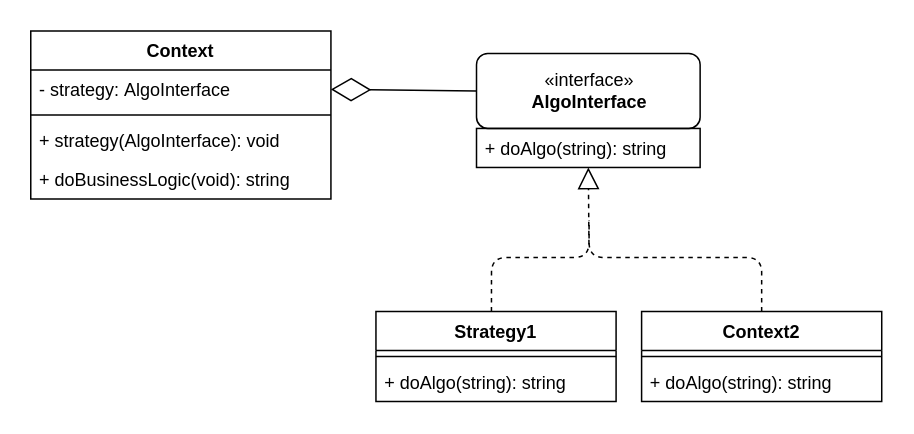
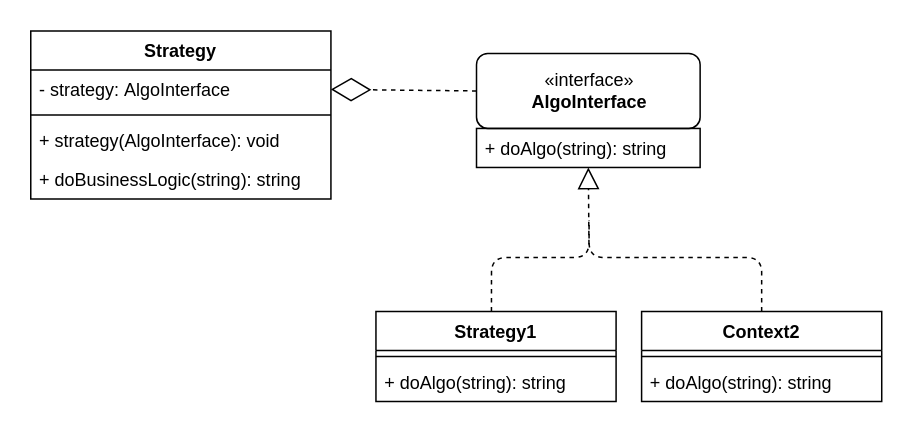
node "Context": label "Context" -> "Strategy"
edge "«interface» AlgoInterface" -> "- strategy: AlgoInterface": style solid -> dashed
node "+ doBusinessLogic(void): string": label "+ doBusinessLogic(void): string" -> "+ doBusinessLogic(string): string"
